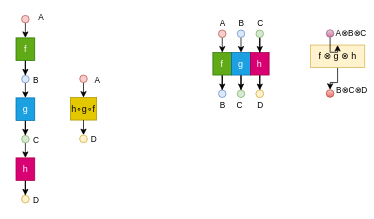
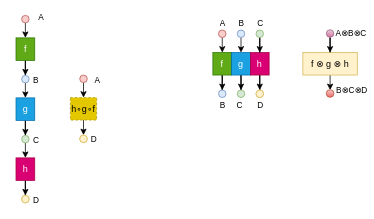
node "f ⊗ g ⊗ h": moved (337, 56) -> (330, 64)
node "h∘g∘f": style solid -> dashed
